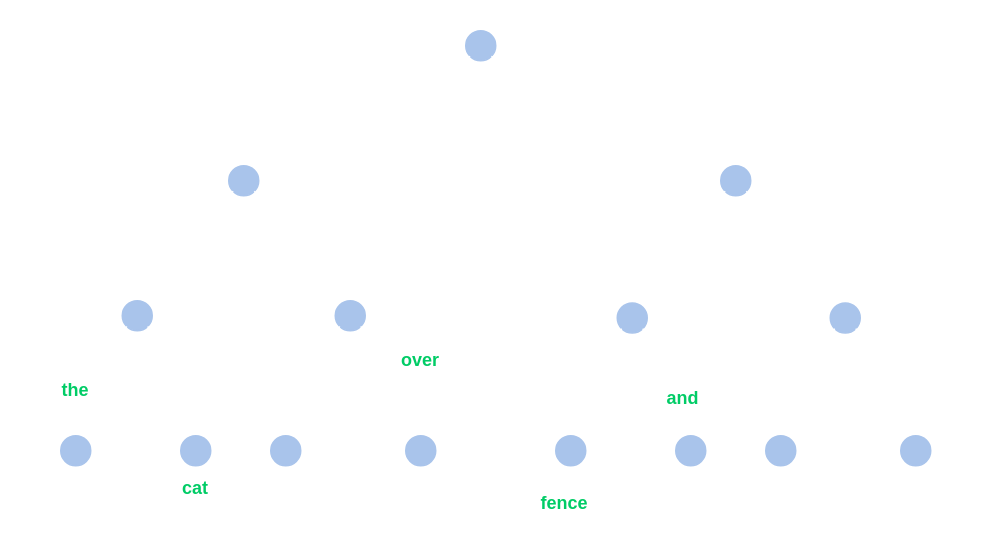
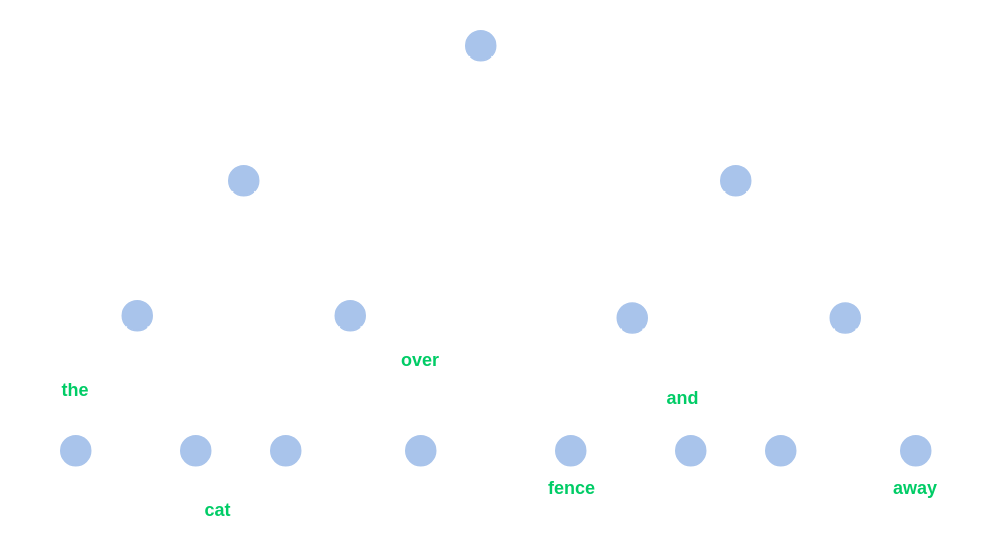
node "cat": moved (196, 488) -> (218, 511)
node "away": added
node "fence": moved (565, 503) -> (572, 488)
